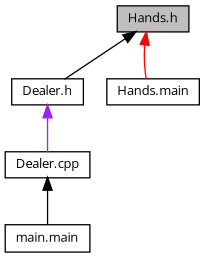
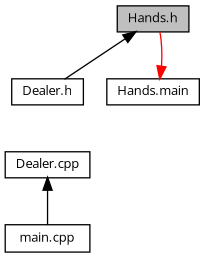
edge "Hands.main" -> "Hands.h": reversed
edge "Dealer.cpp" -> "Dealer.h": removed
node "main.main": label "main.main" -> "main.cpp"
